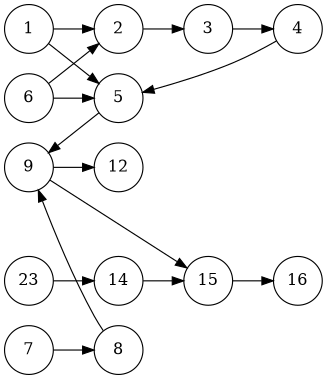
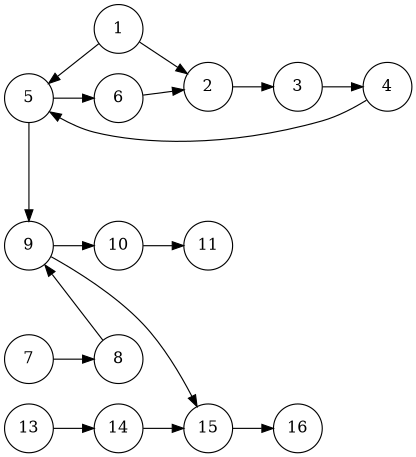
edge "6" -> "5": reversed
node "12": label "12" -> "10"
node "11": added
node "23": label "23" -> "13"
